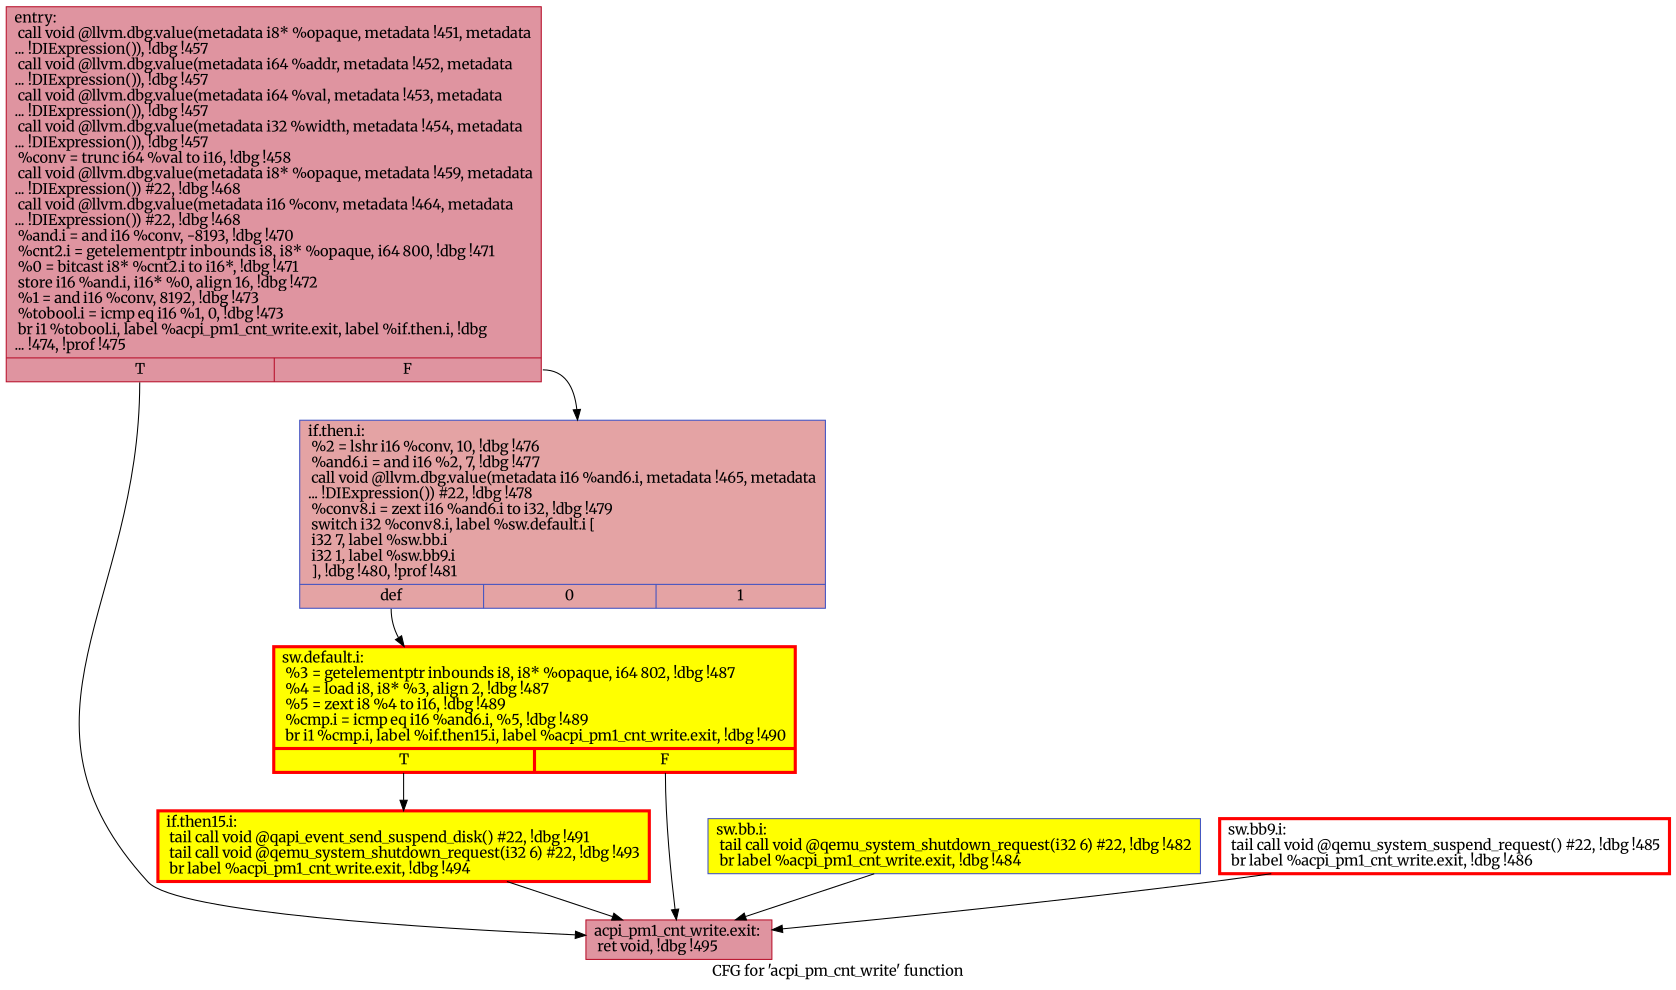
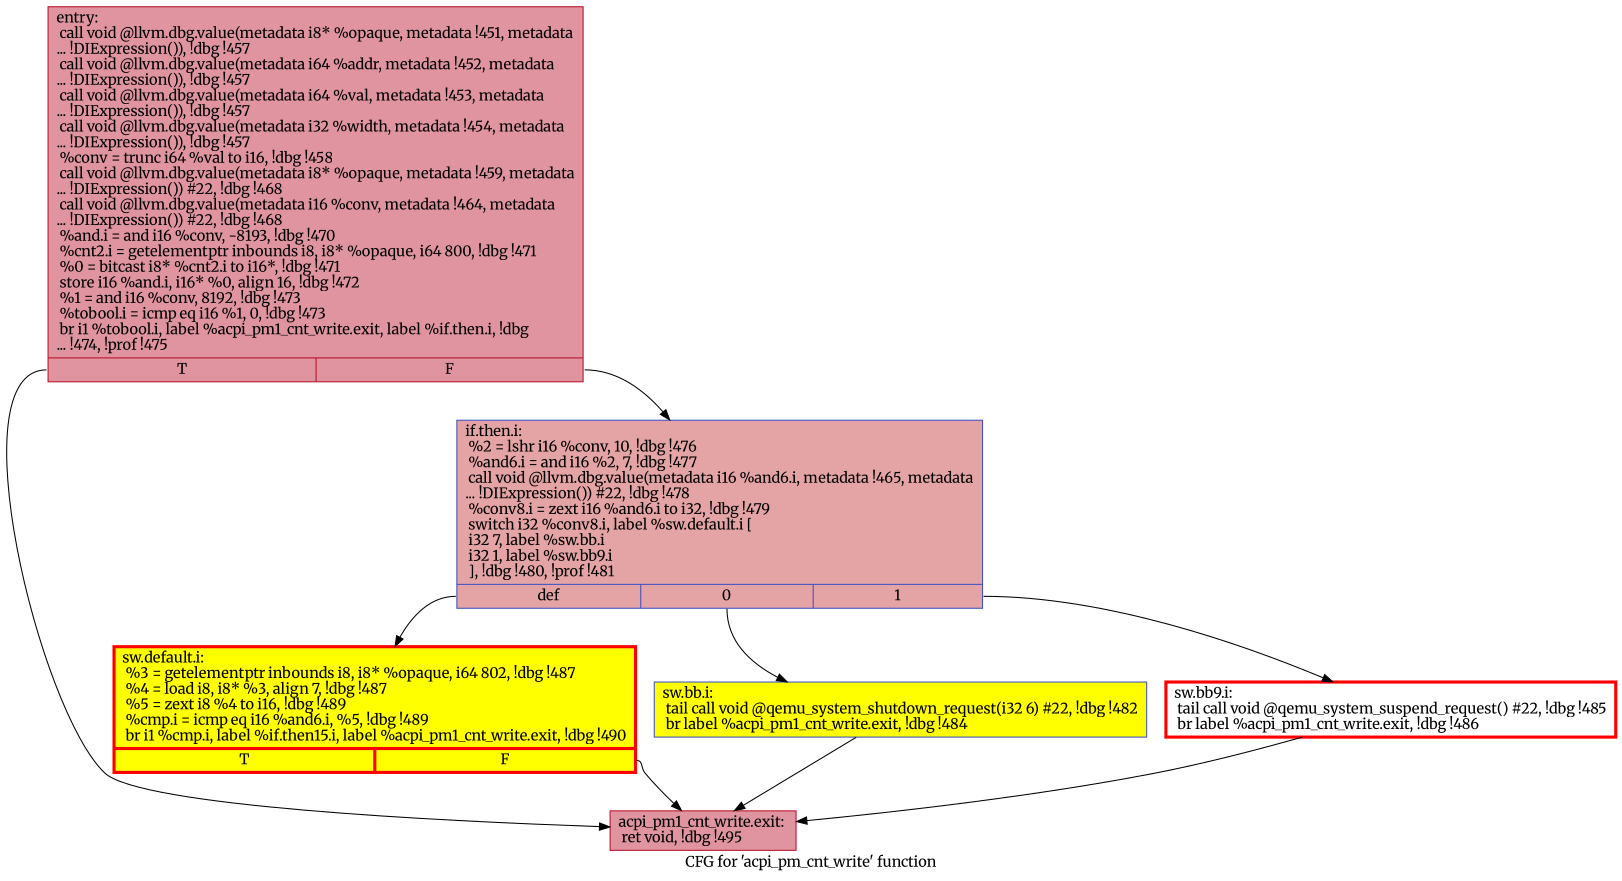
edge "if.then.i:" -> "sw.bb9.i:": added
edge "if.then.i:" -> "sw.bb.i:": added
node "sw.default.i:": text "%4 = load i8, i8* %3, align 2, !dbg !487" -> "%4 = load i8, i8* %3, align 7, !dbg !487"
node "if.then15.i:": removed
